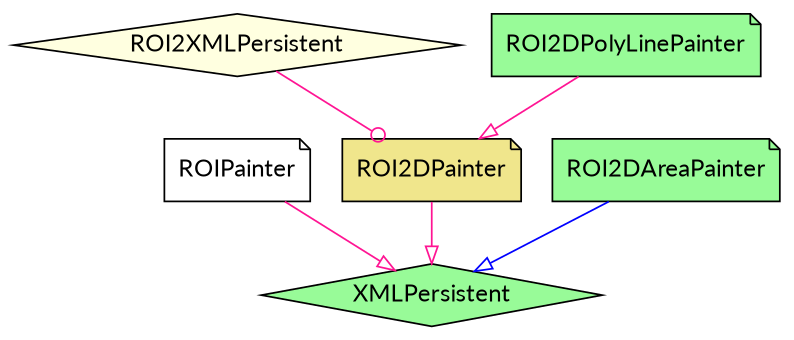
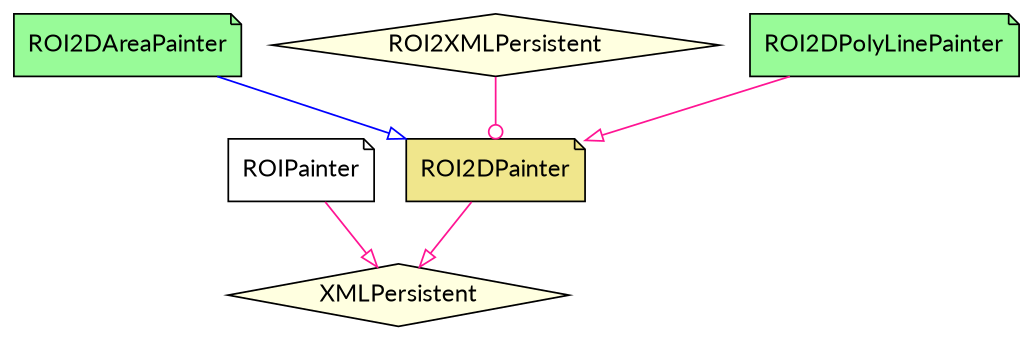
edge "ROI2DAreaPainter" -> "XMLPersistent": now "ROI2DAreaPainter" -> "ROI2DPainter"
node "XMLPersistent": fillcolor palegreen -> lightyellow
